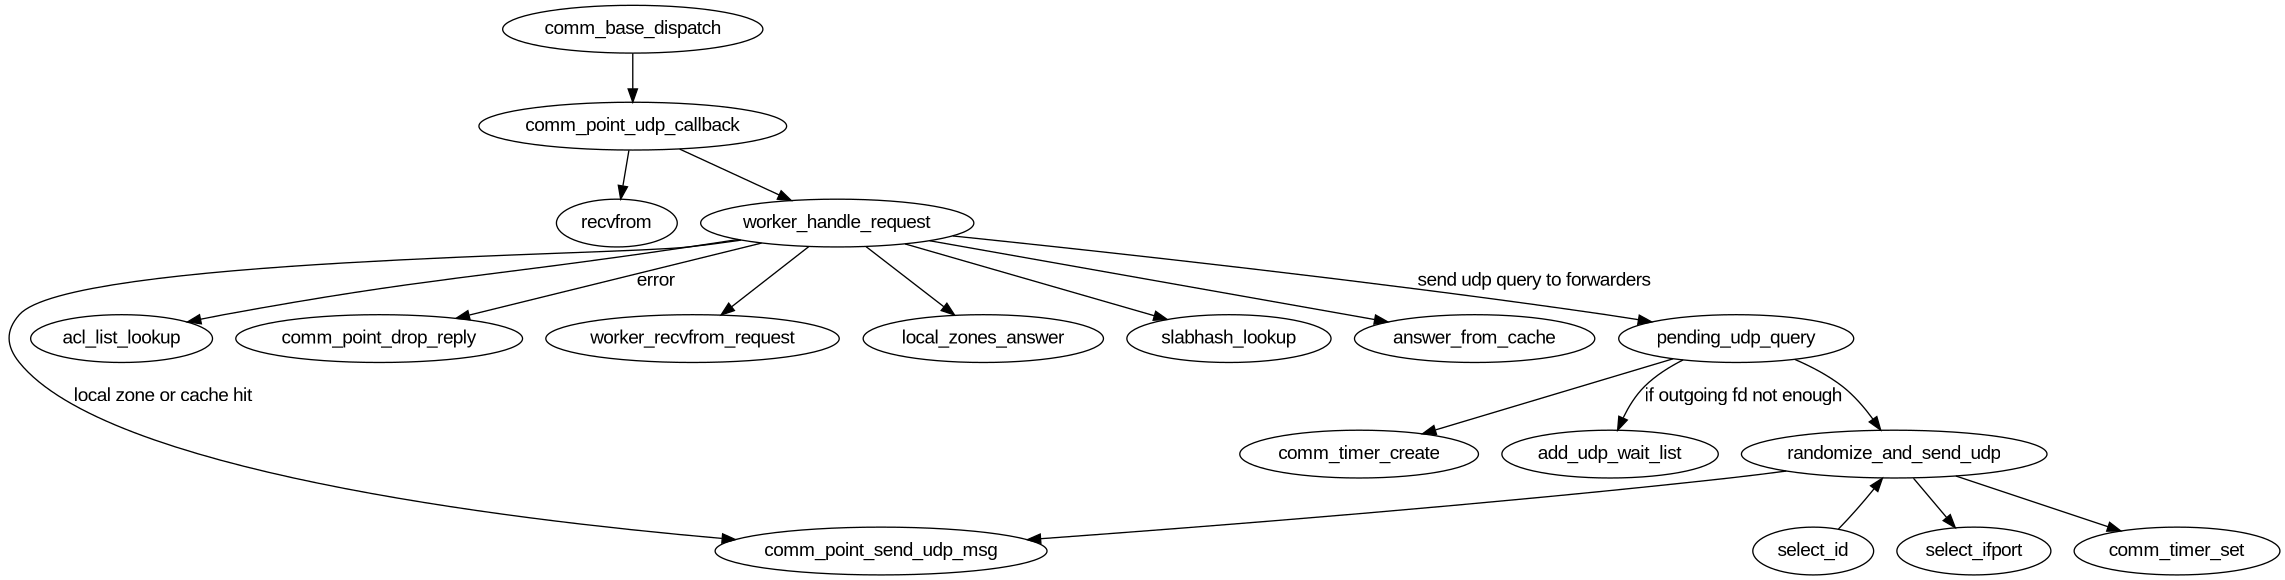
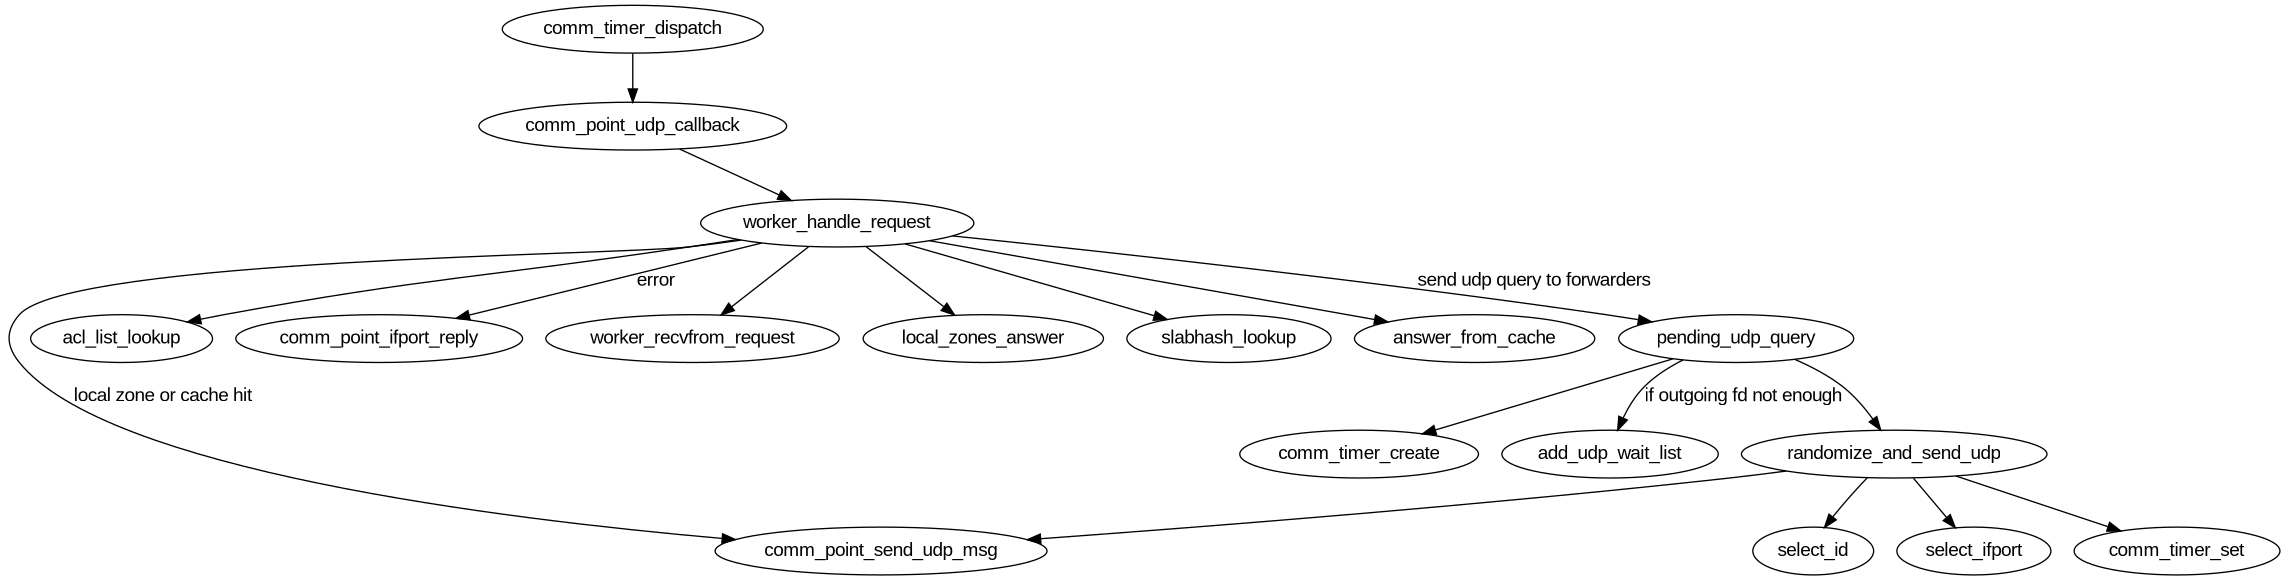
node "comm_base_dispatch": label "comm_base_dispatch" -> "comm_timer_dispatch"
node "recvfrom": removed
node "comm_point_drop_reply": label "comm_point_drop_reply" -> "comm_point_ifport_reply"
edge "select_id" -> "randomize_and_send_udp": reversed
